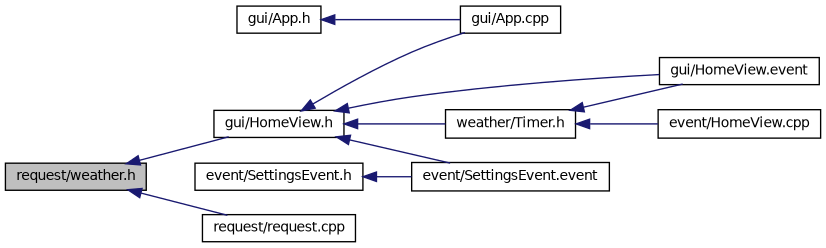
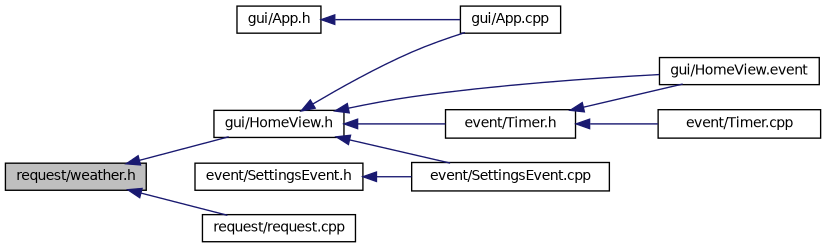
node "weather/Timer.h": label "weather/Timer.h" -> "event/Timer.h"
node "event/HomeView.cpp": label "event/HomeView.cpp" -> "event/Timer.cpp"
node "event/SettingsEvent.event": label "event/SettingsEvent.event" -> "event/SettingsEvent.cpp"
